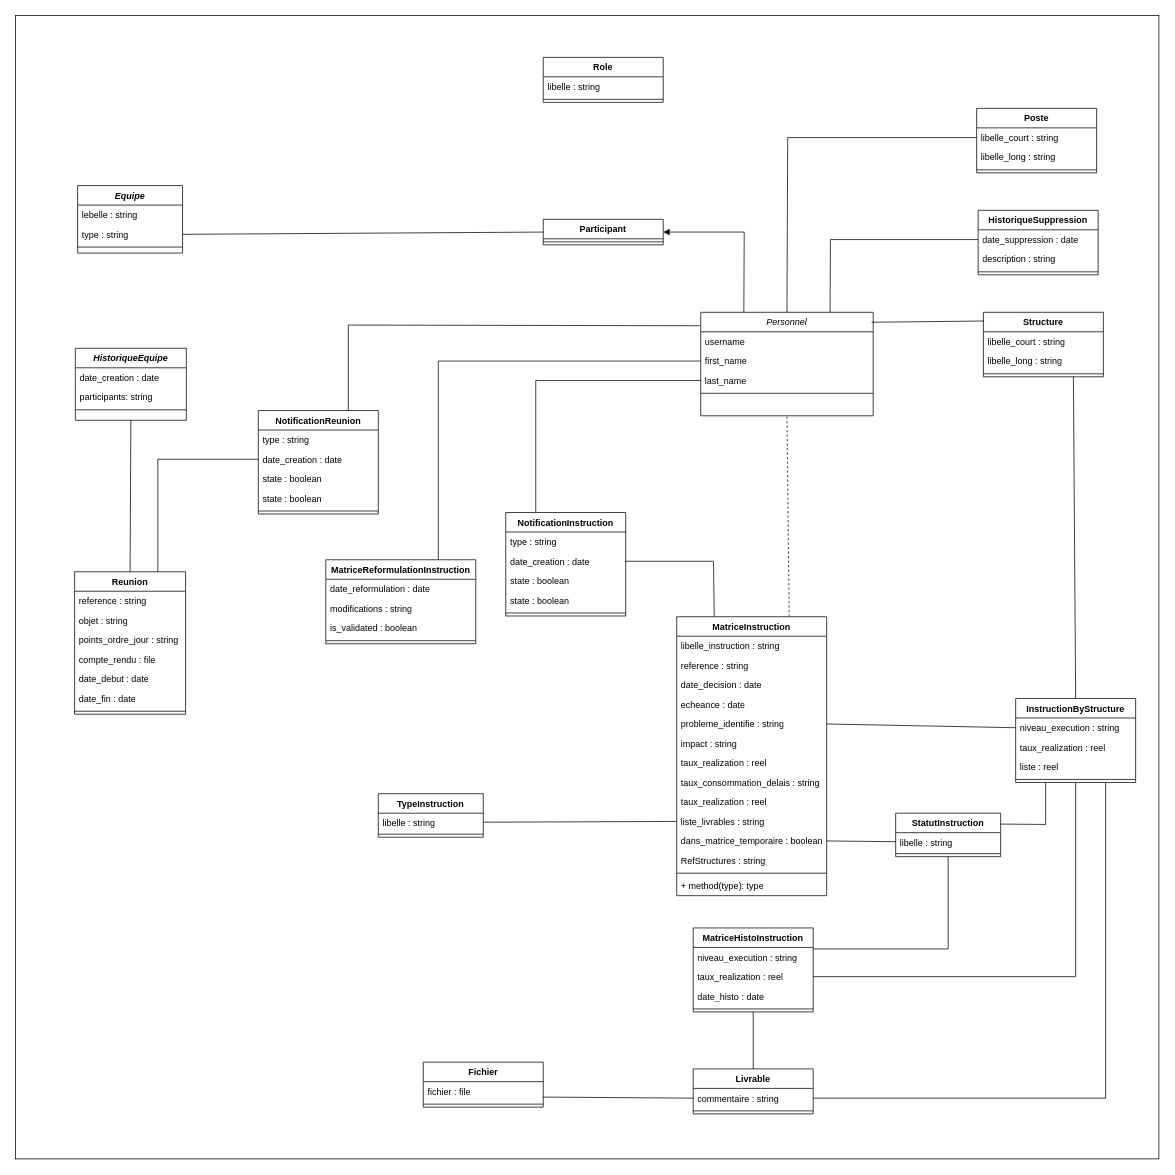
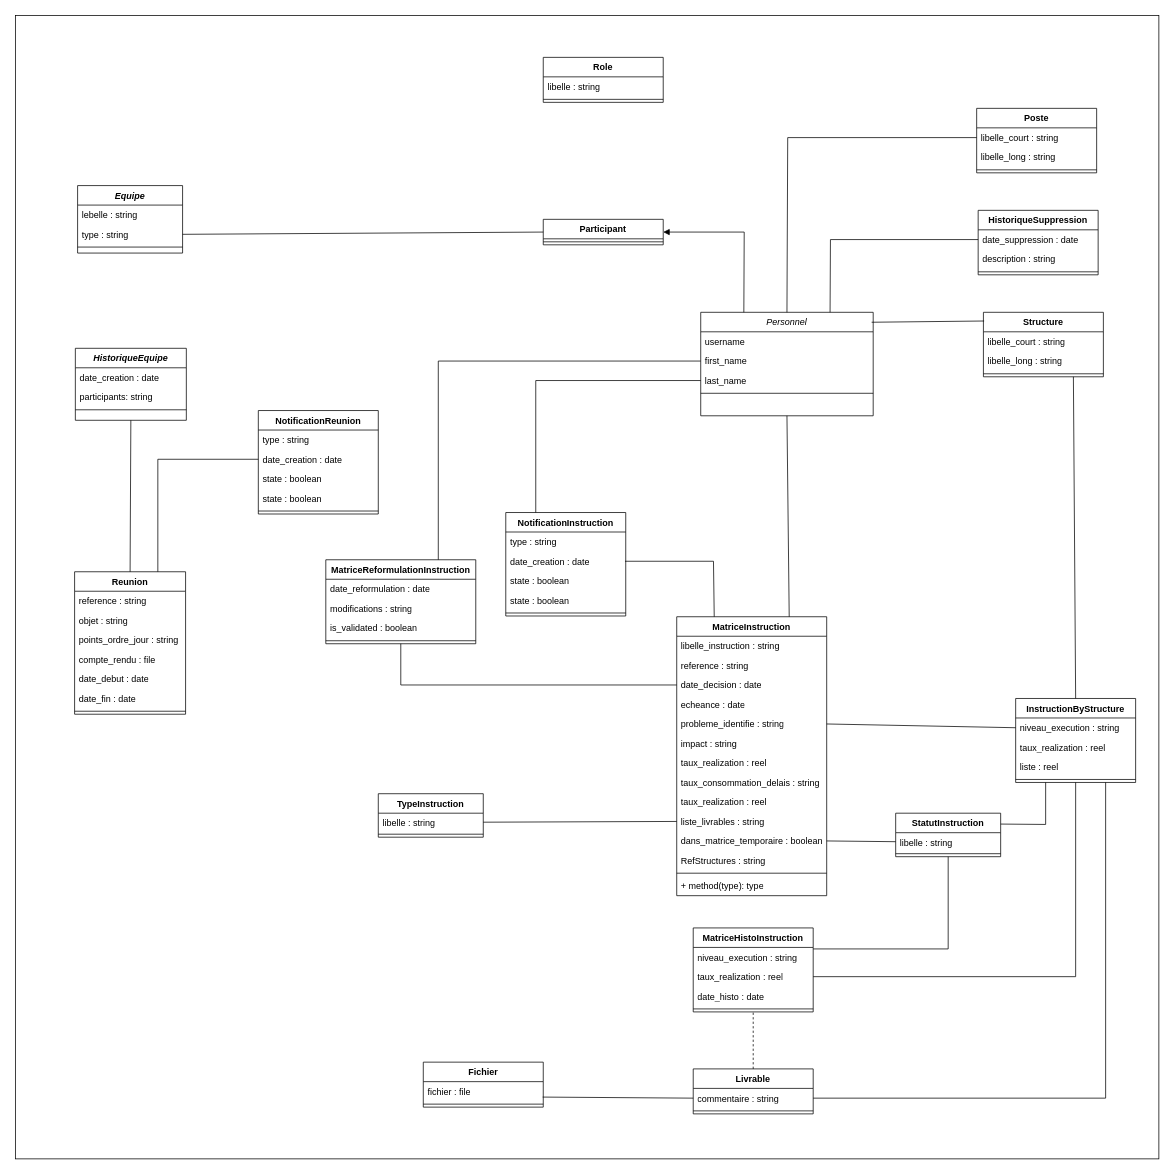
edge "Personnel" -- "NotificationReunion": removed
edge "Personnel" -- "MatriceInstruction": style dashed -> solid
edge "MatriceReformulationInstruction" -- "date_decision : date": added
edge "MatriceHistoInstruction" -- "Livrable": style solid -> dashed
